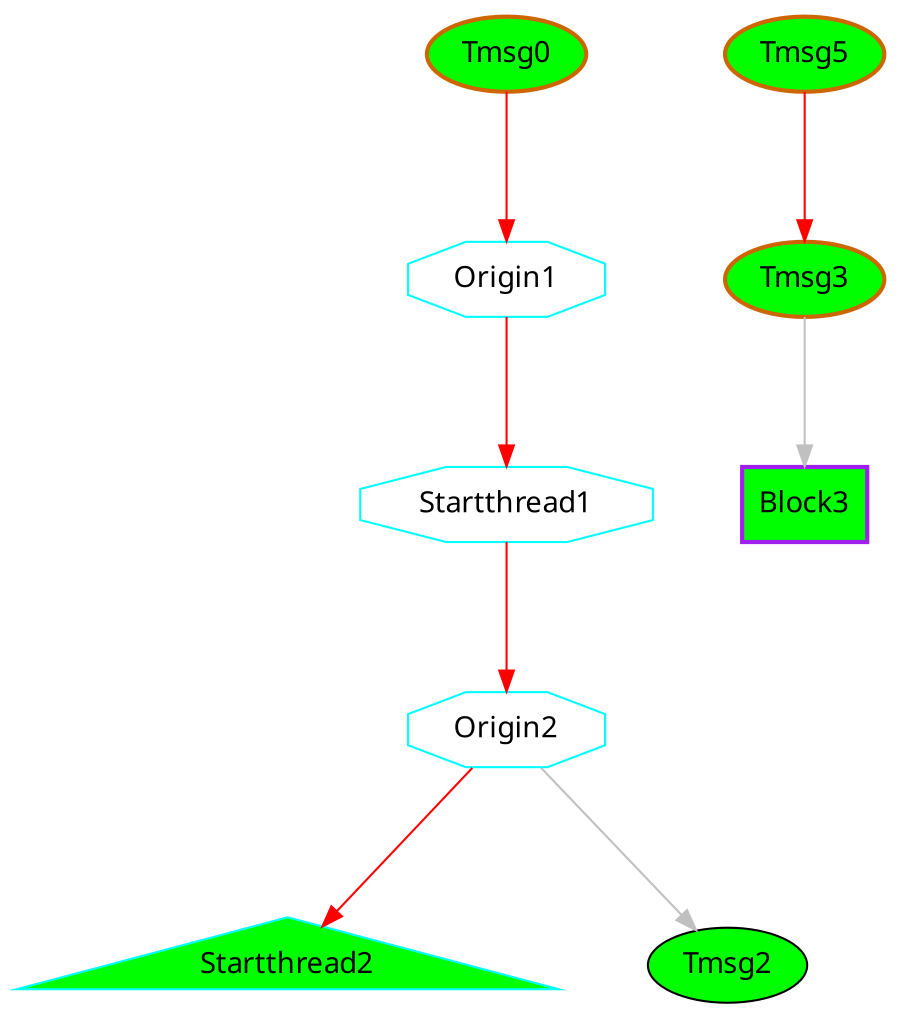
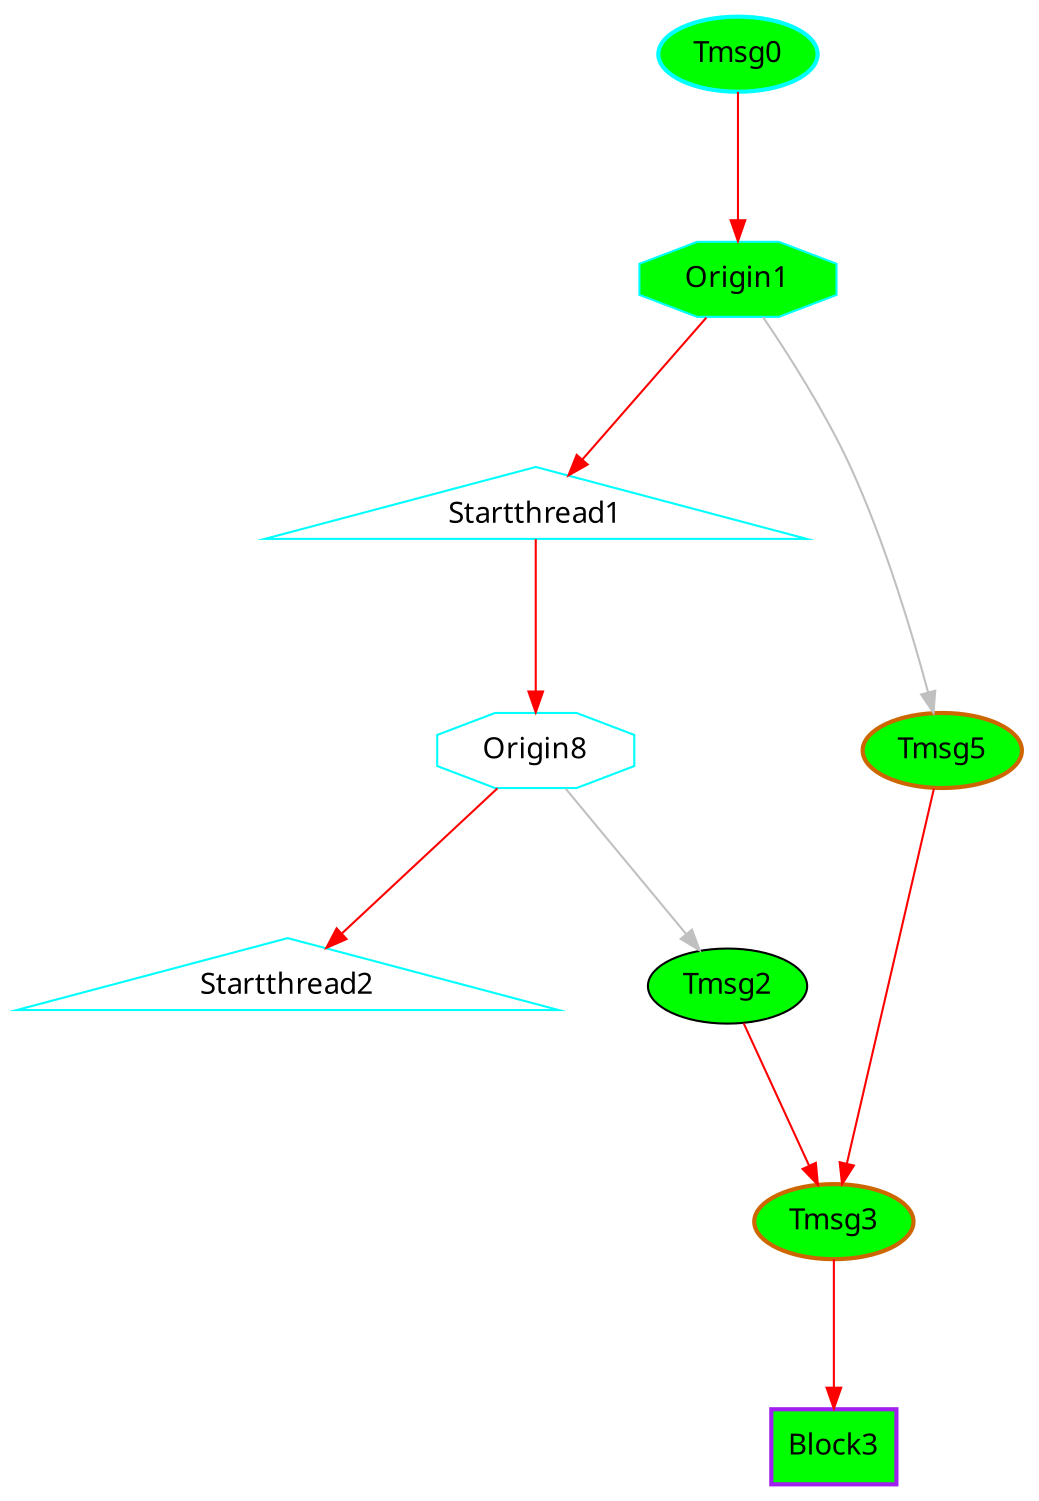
node "Tmsg0": color darkorange3 -> cyan
node "Origin1": fillcolor white -> green
edge "Tmsg3" -> "Block3": color gray -> red
edge "Origin1" -> "Tmsg5": added
node "Startthread1": shape octagon -> triangle
node "Origin2": label "Origin2" -> "Origin8"
node "Startthread2": fillcolor green -> white
edge "Tmsg2" -> "Tmsg3": added
